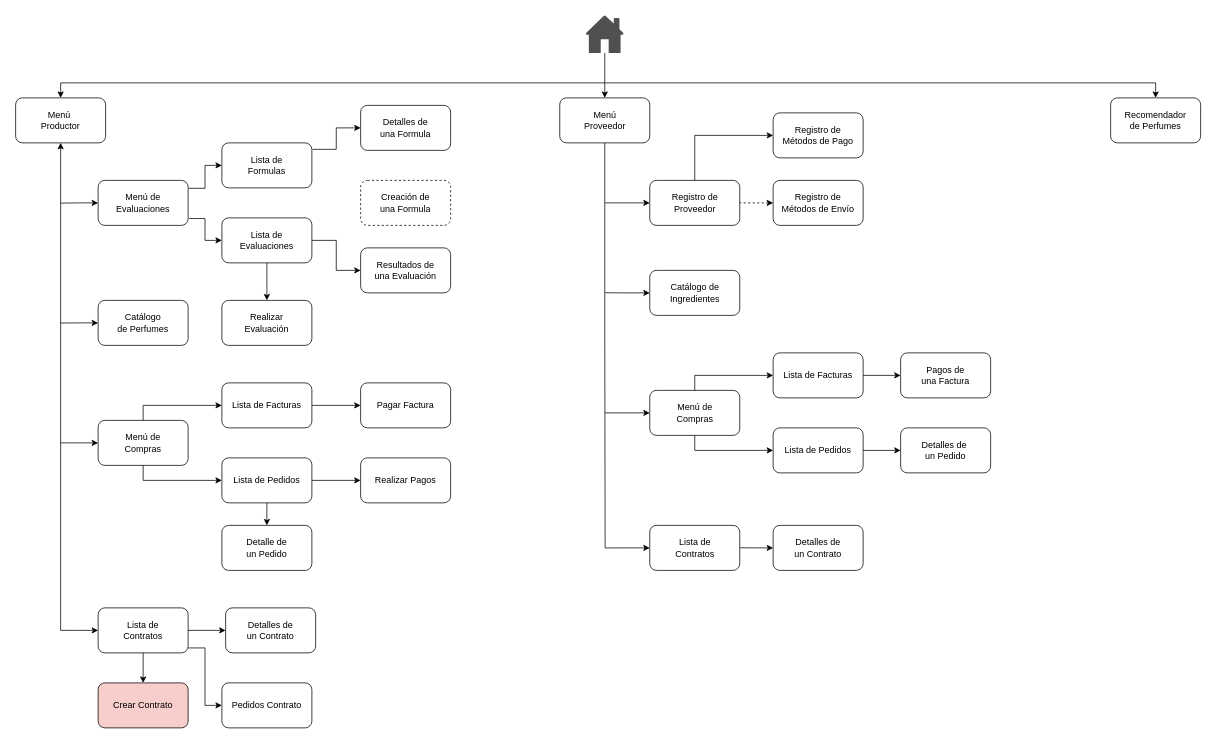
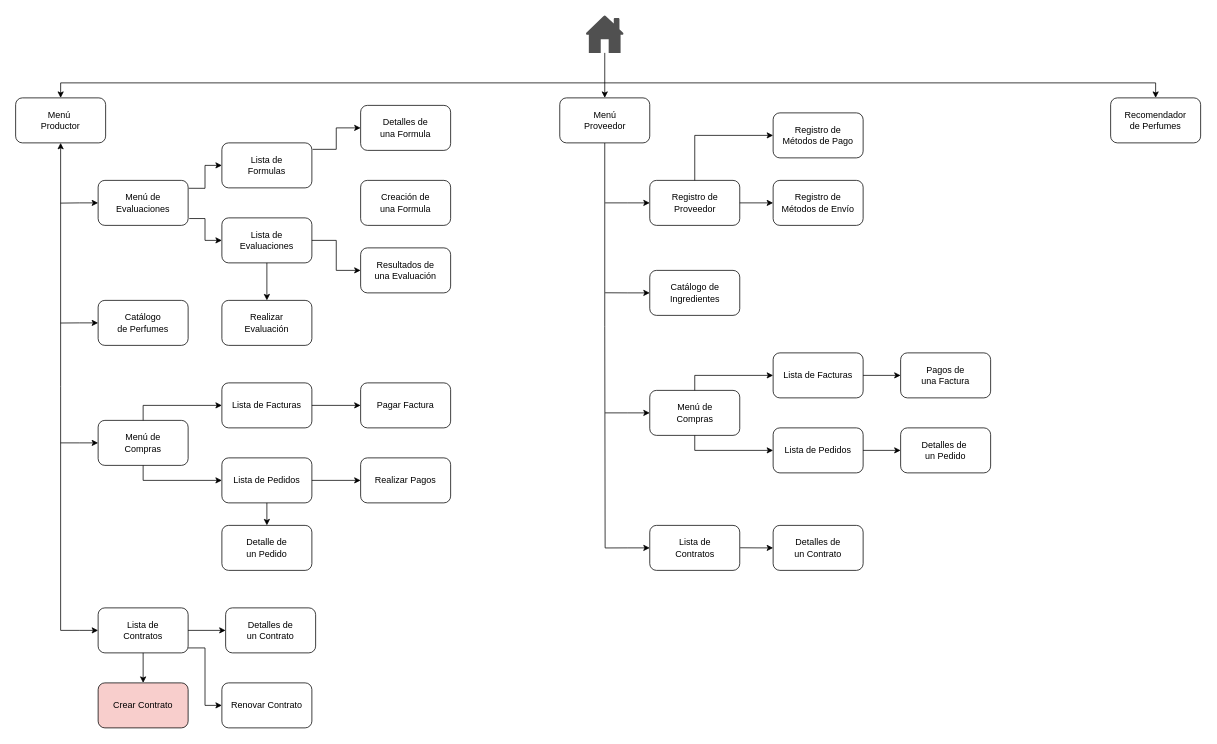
node "Creación de una Formula": style dashed -> solid
edge "Registro de Proveedor" -> "Registro de Métodos de Envío": style dashed -> solid
node "Pedidos Contrato": label "Pedidos Contrato" -> "Renovar Contrato"
